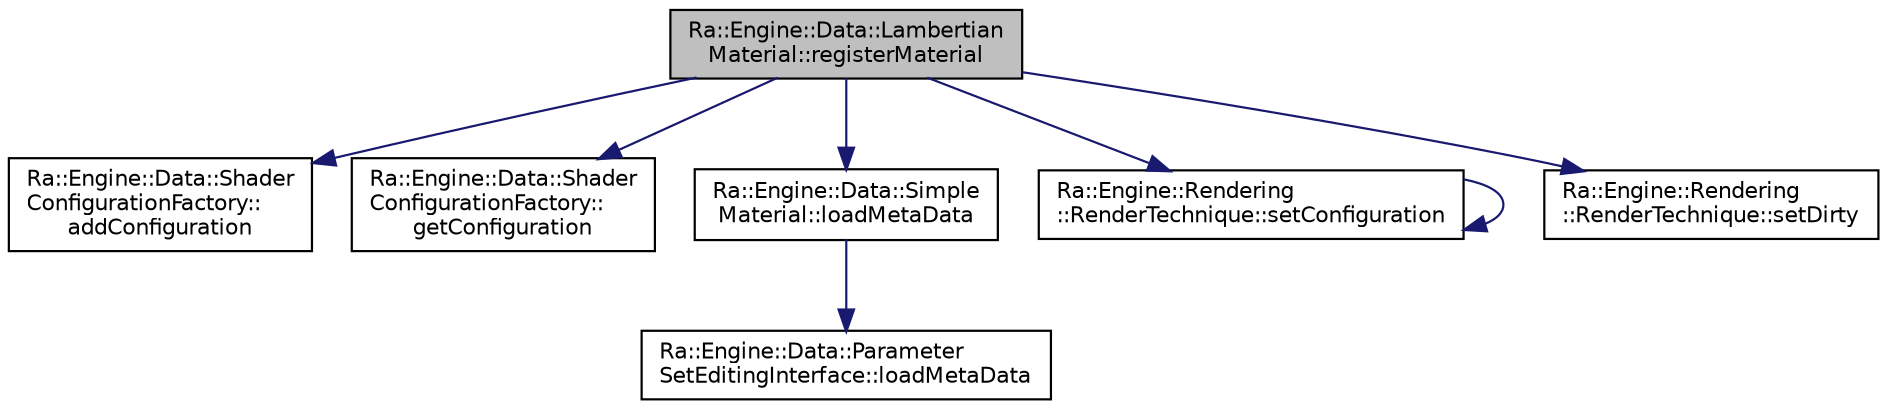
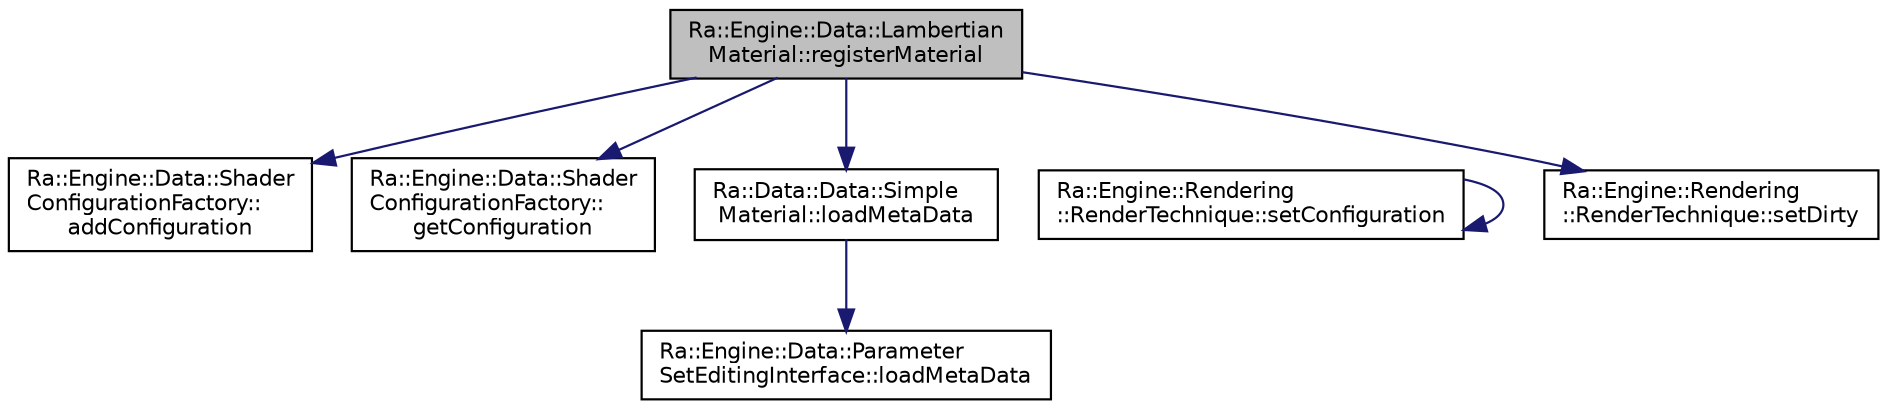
edge "Ra::Engine::Data::Lambertian Material::registerMaterial" -> "Ra::Engine::Rendering ::RenderTechnique::setConfiguration": removed
node "Ra::Engine::Data::Simple Material::loadMetaData": label "Ra::Engine::Data::Simple Material::loadMetaData" -> "Ra::Data::Data::Simple Material::loadMetaData"
